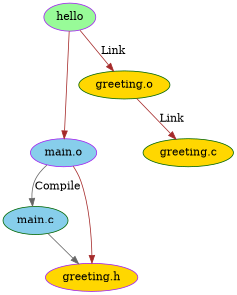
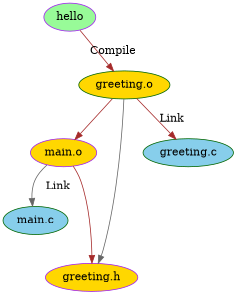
edge "hello" -> "greeting.o": label "Link" -> "Compile"
edge "hello" -> "main.o": now "greeting.o" -> "main.o"
node "main.o": fillcolor skyblue -> gold
node "greeting.c": fillcolor gold -> skyblue
edge "main.o" -> "main.c": label "Compile" -> "Link"
edge "main.c" -> "greeting.h": now "greeting.o" -> "greeting.h"
